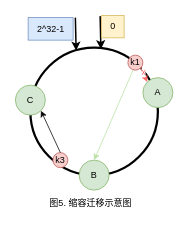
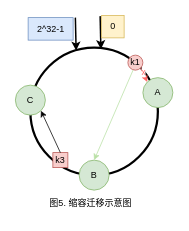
node "k3": shape ellipse -> rectangle
